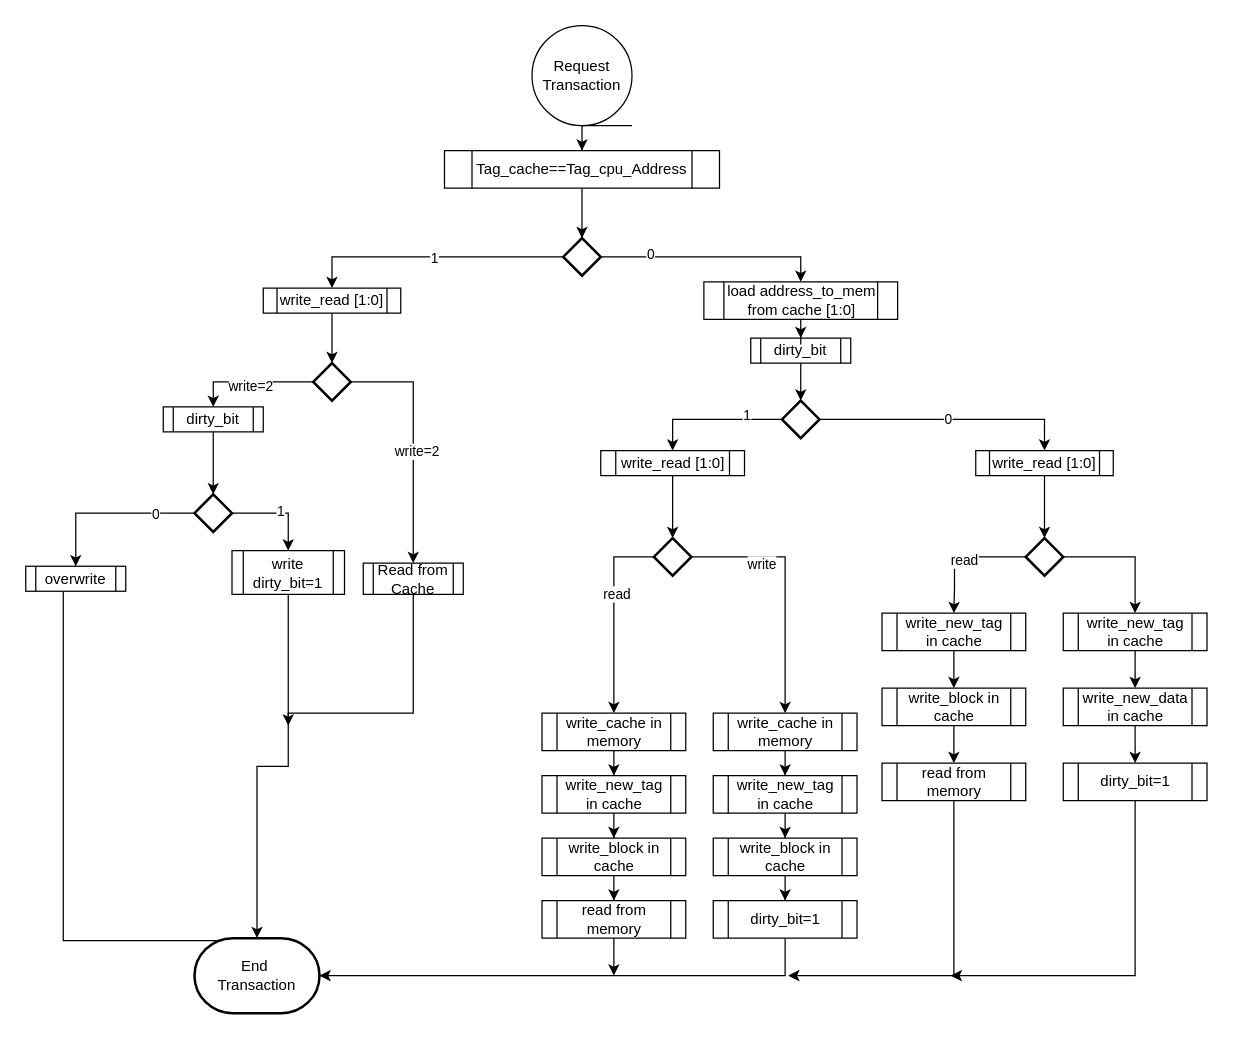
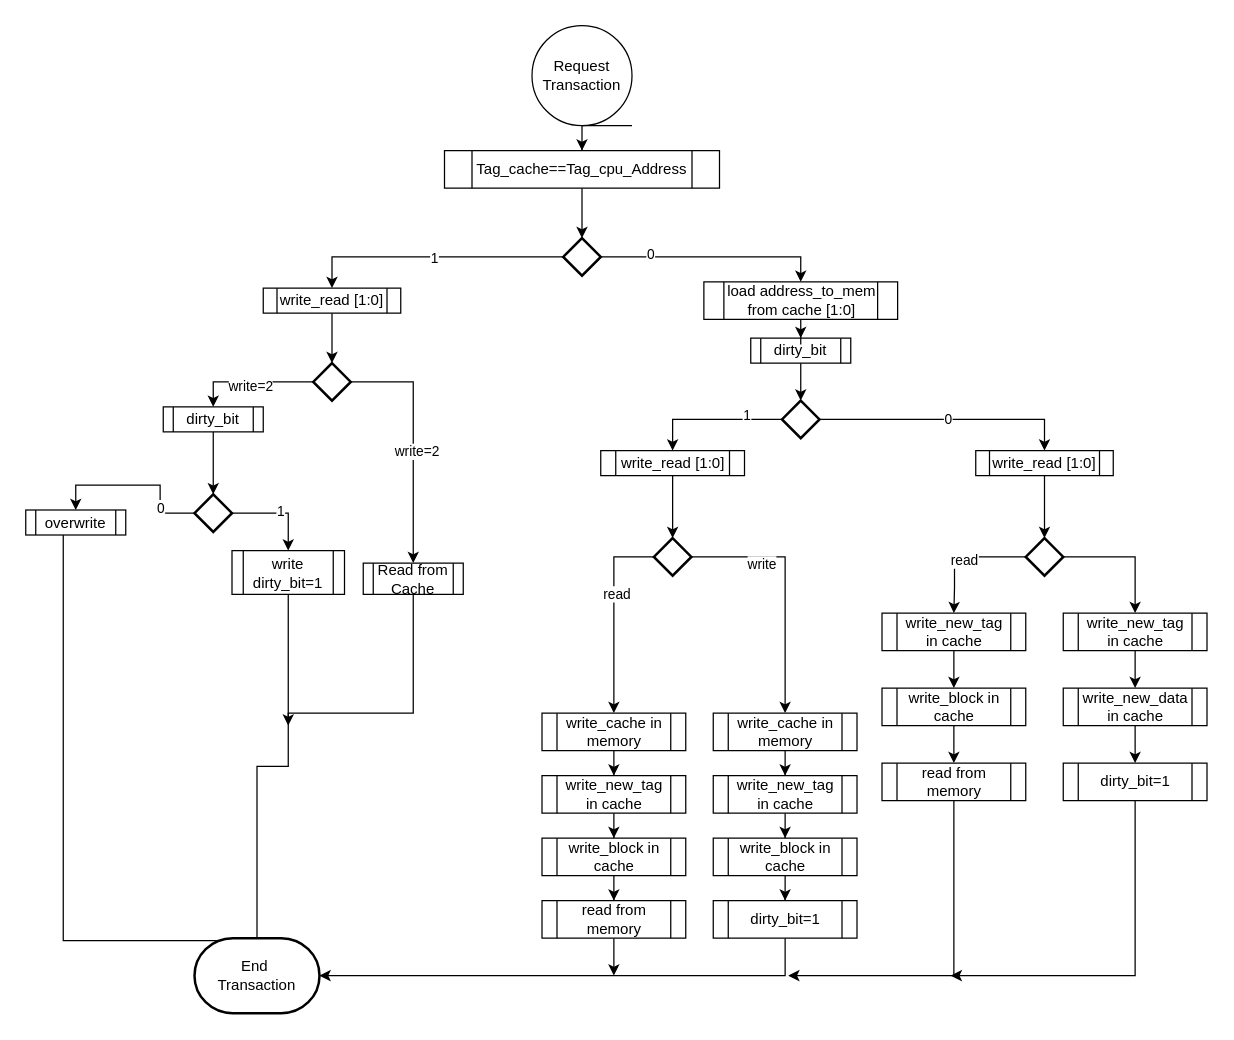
node "overwrite": moved (76, 579) -> (76, 523)
edge "write dirty_bit=1" -> "End Transaction": arrowhead classic -> none
